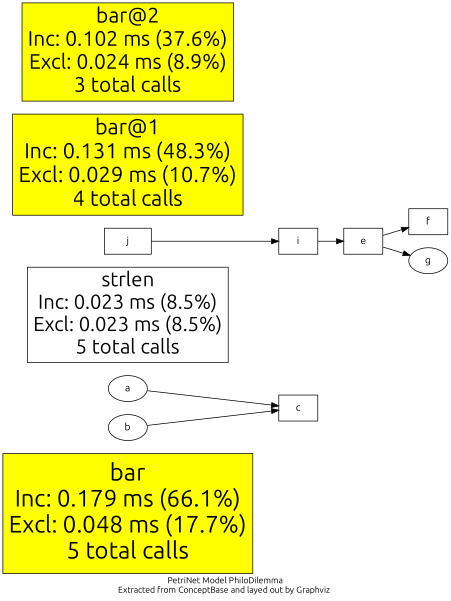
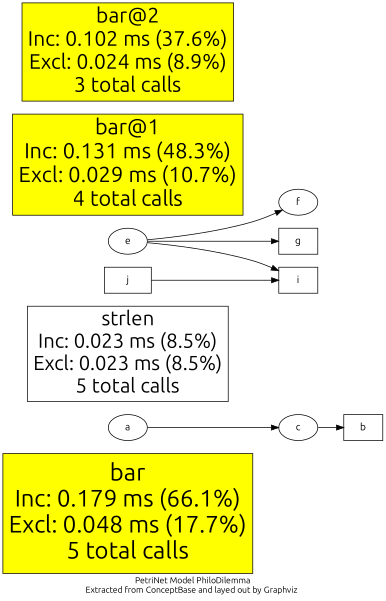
node "f": shape box -> ellipse
edge "i" -> "e": reversed
node "e": shape box -> ellipse
node "g": shape ellipse -> box
node "c": shape box -> ellipse
edge "b" -> "c": reversed
node "b": shape ellipse -> box
